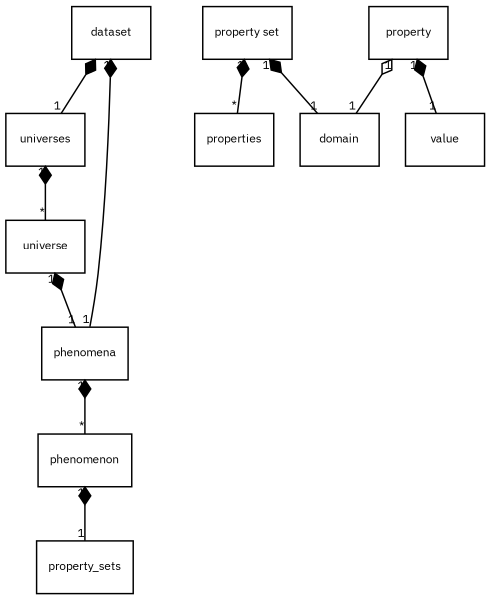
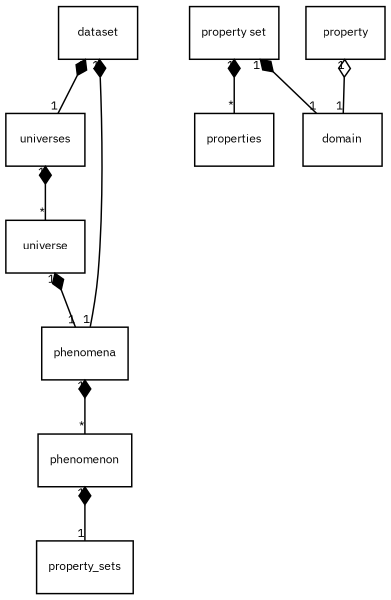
node "value": removed
